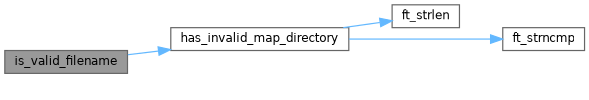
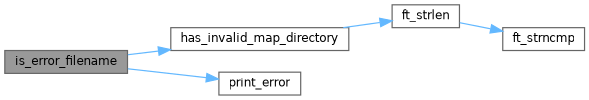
edge "has_invalid_map_directory" -> "ft_strncmp": now "ft_strlen" -> "ft_strncmp"
node "is_valid_filename": label "is_valid_filename" -> "is_error_filename"
node "print_error": added
